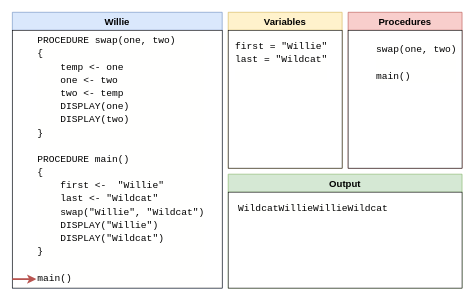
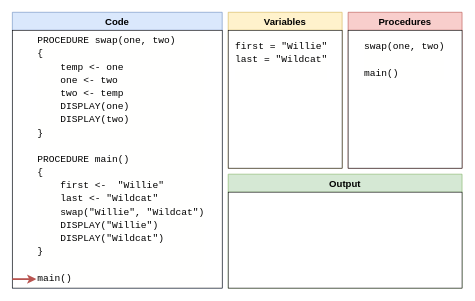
node "Willie": label "Willie" -> "Code"
node "swap(one, two) main()": moved (417, 102) -> (405, 99)
node "WildcatWillieWillieWildcat": removed
